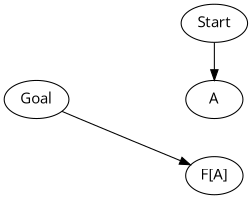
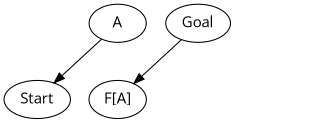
edge "Start" -> "A": reversed
